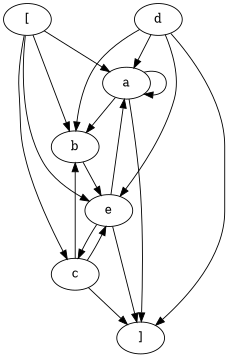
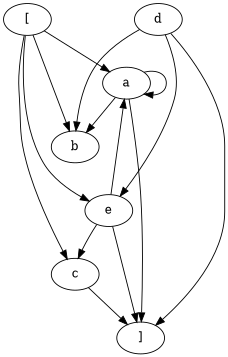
edge "d" -> "a": removed
edge "b" -> "e": removed
edge "c" -> "b": removed
edge "c" -> "e": removed
